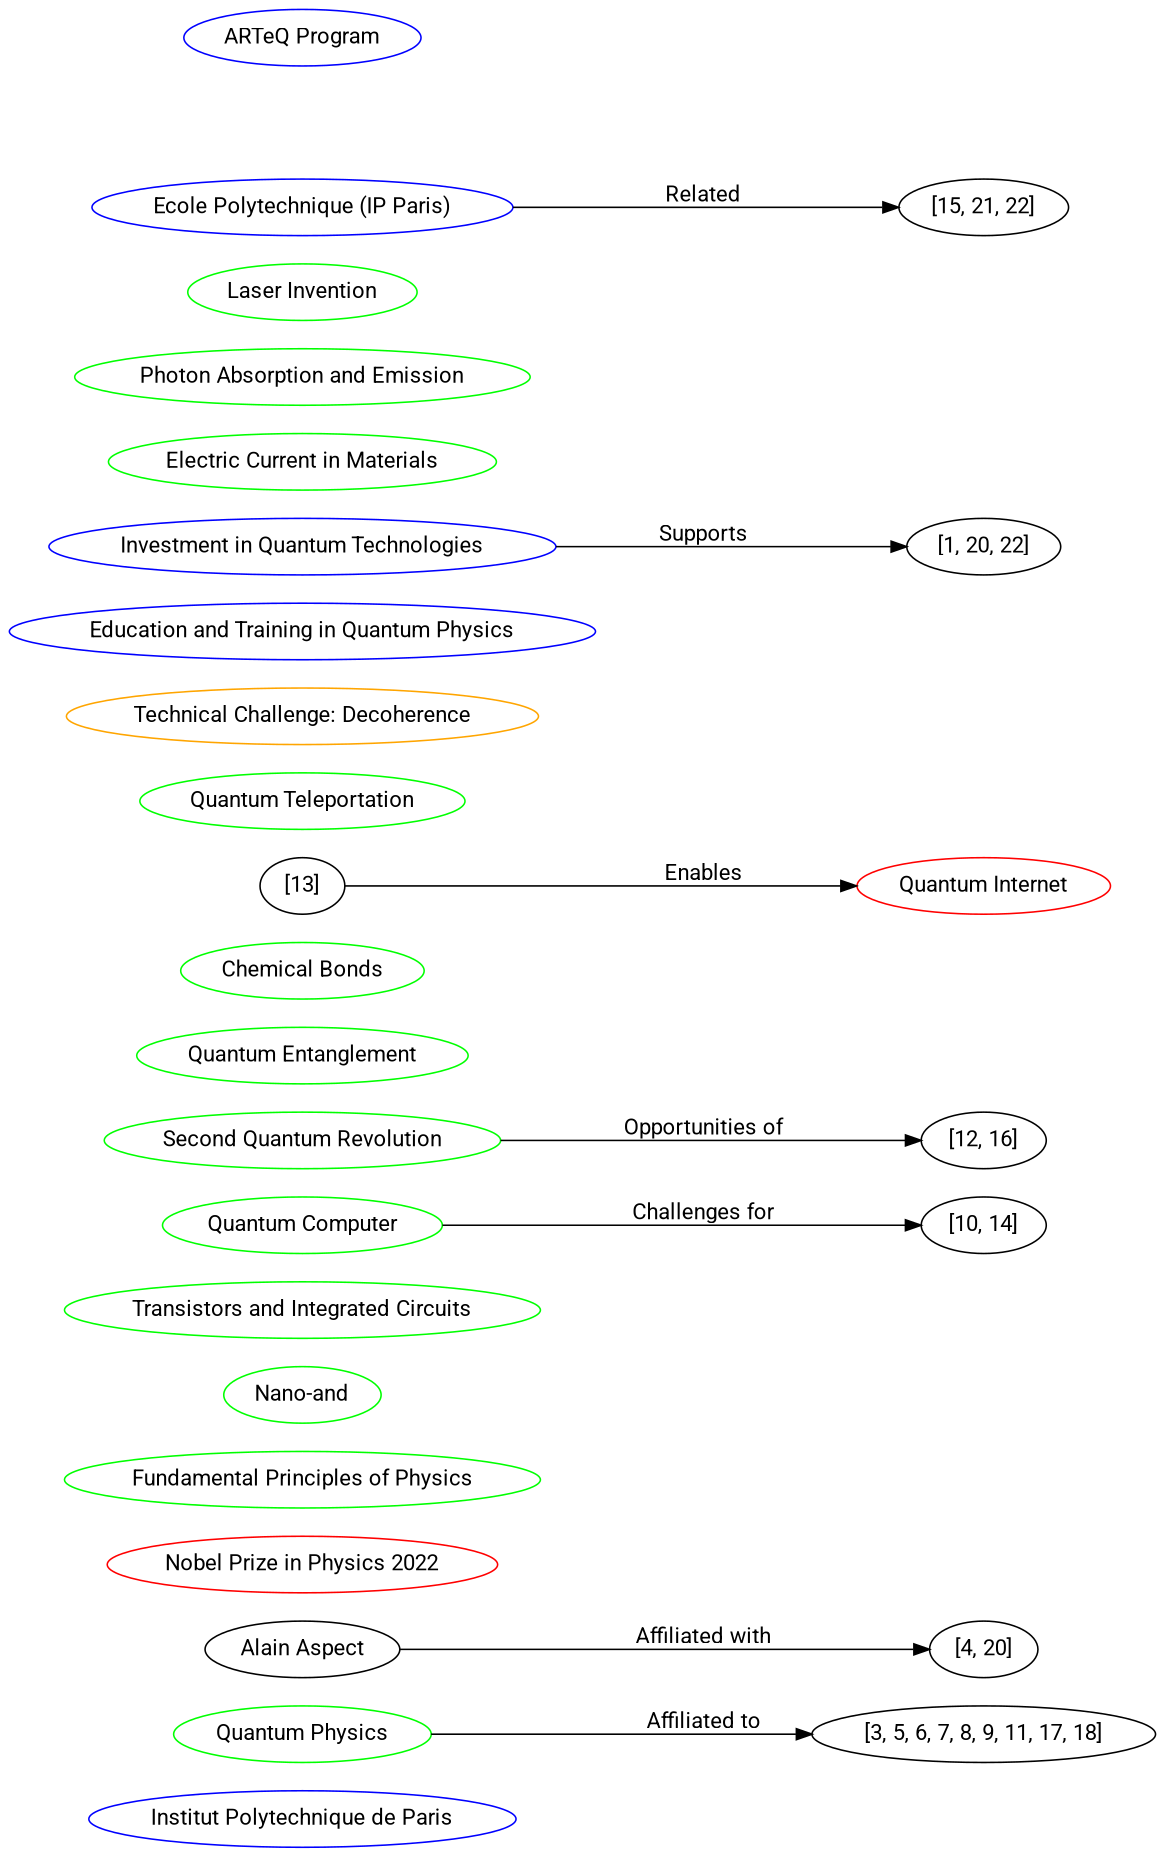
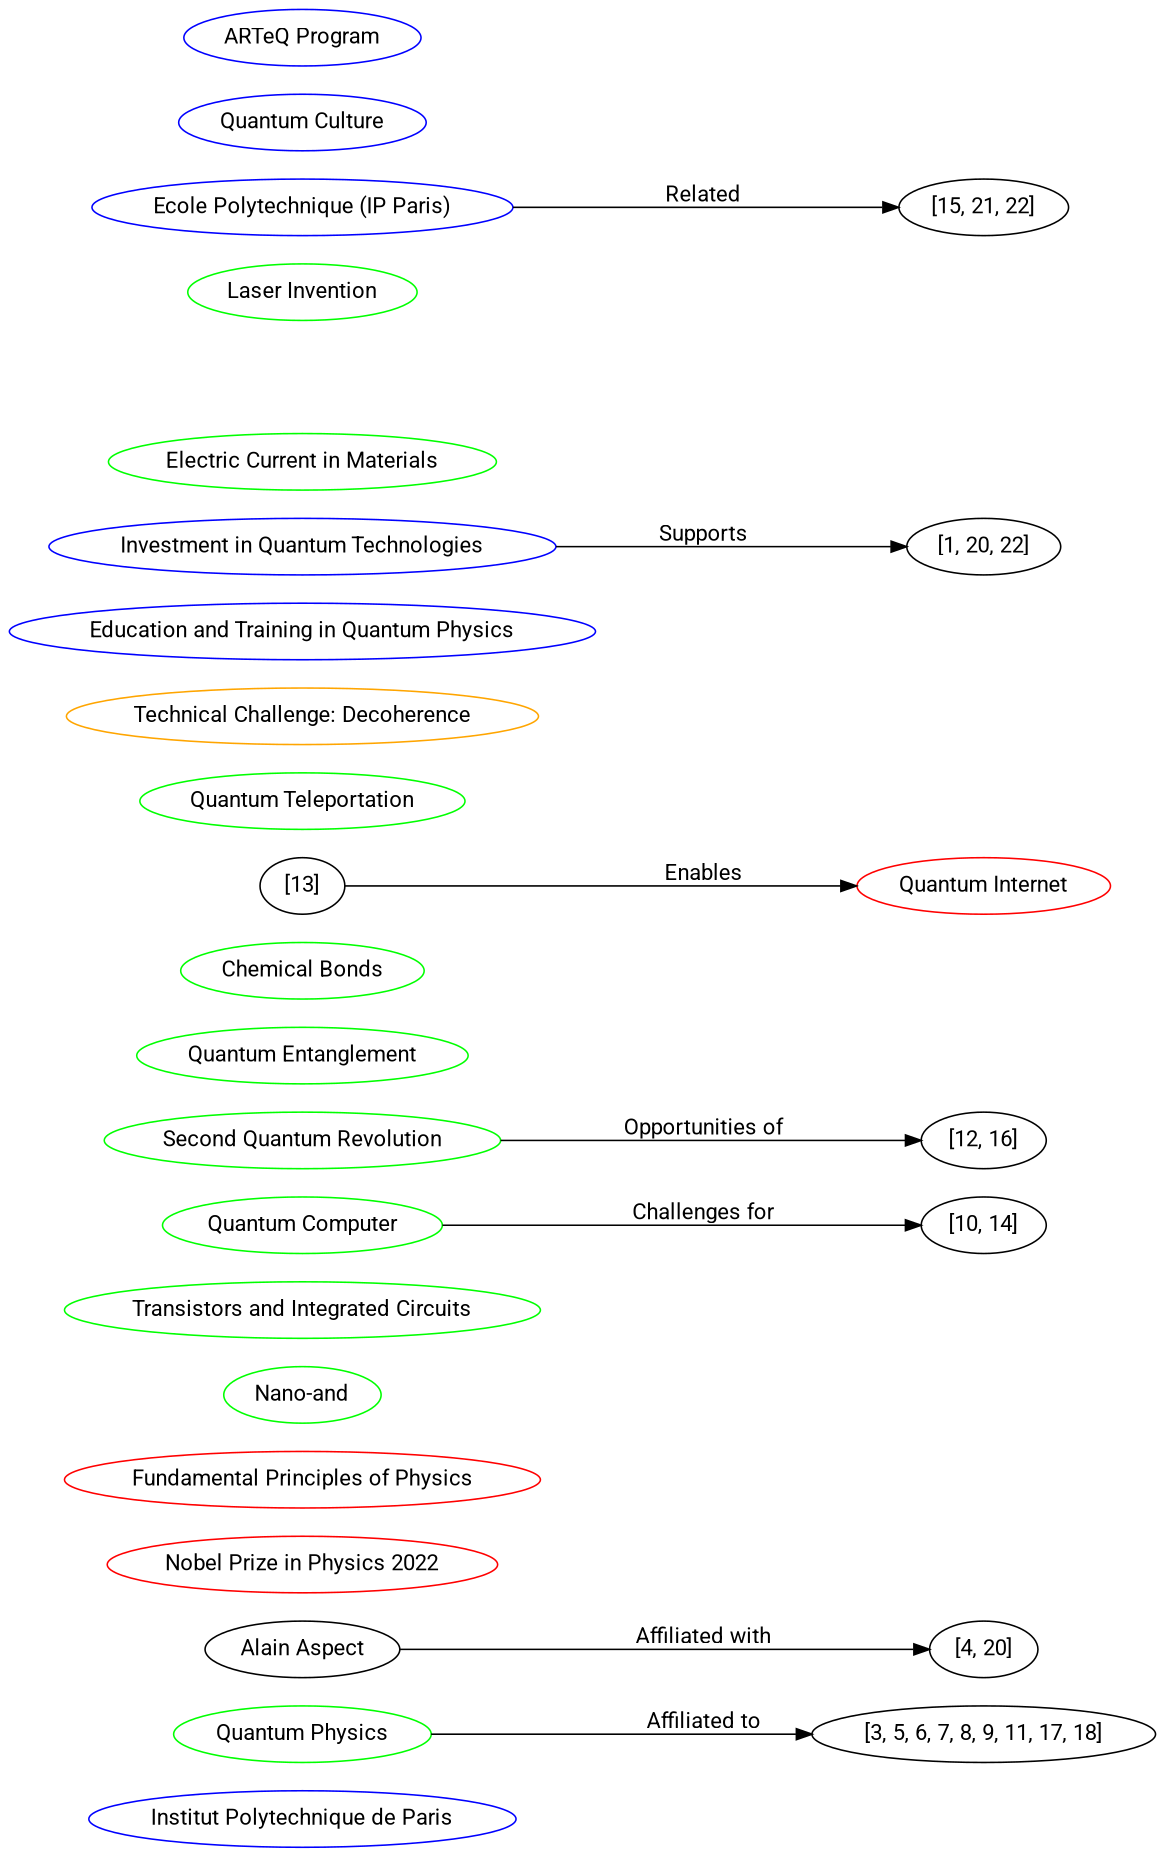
node "Quantum Culture": added
node "Photon Absorption and Emission": removed
node "Fundamental Principles of Physics": color green -> red
